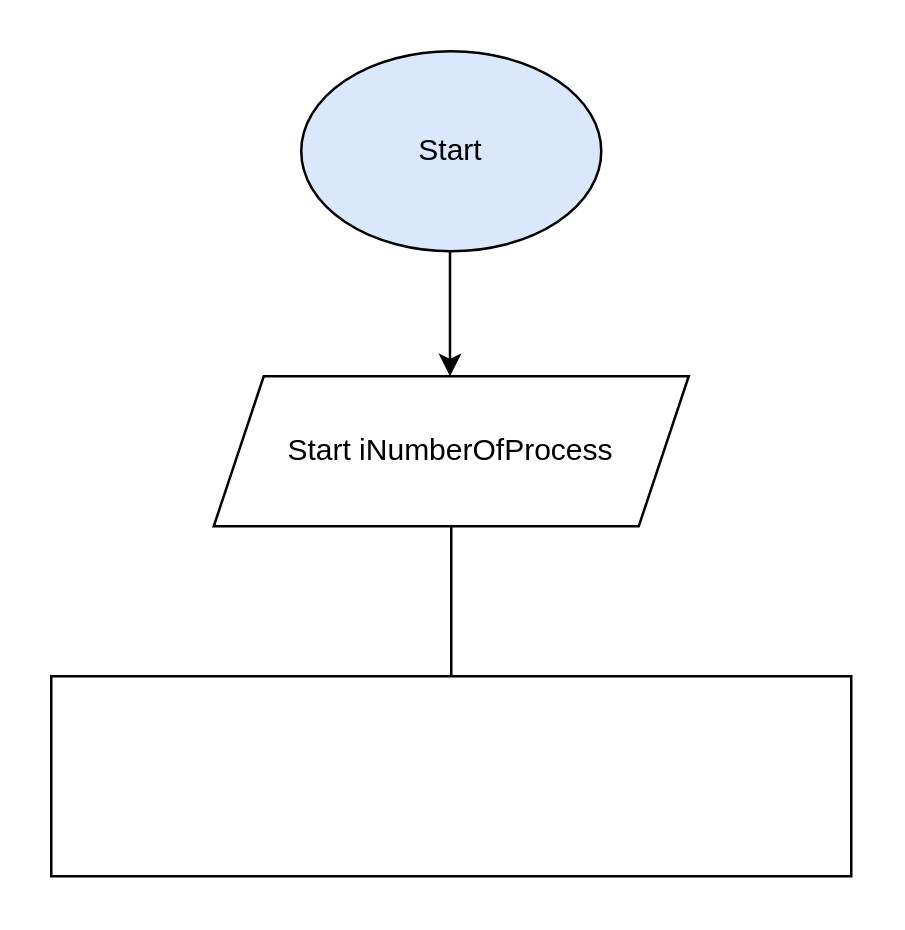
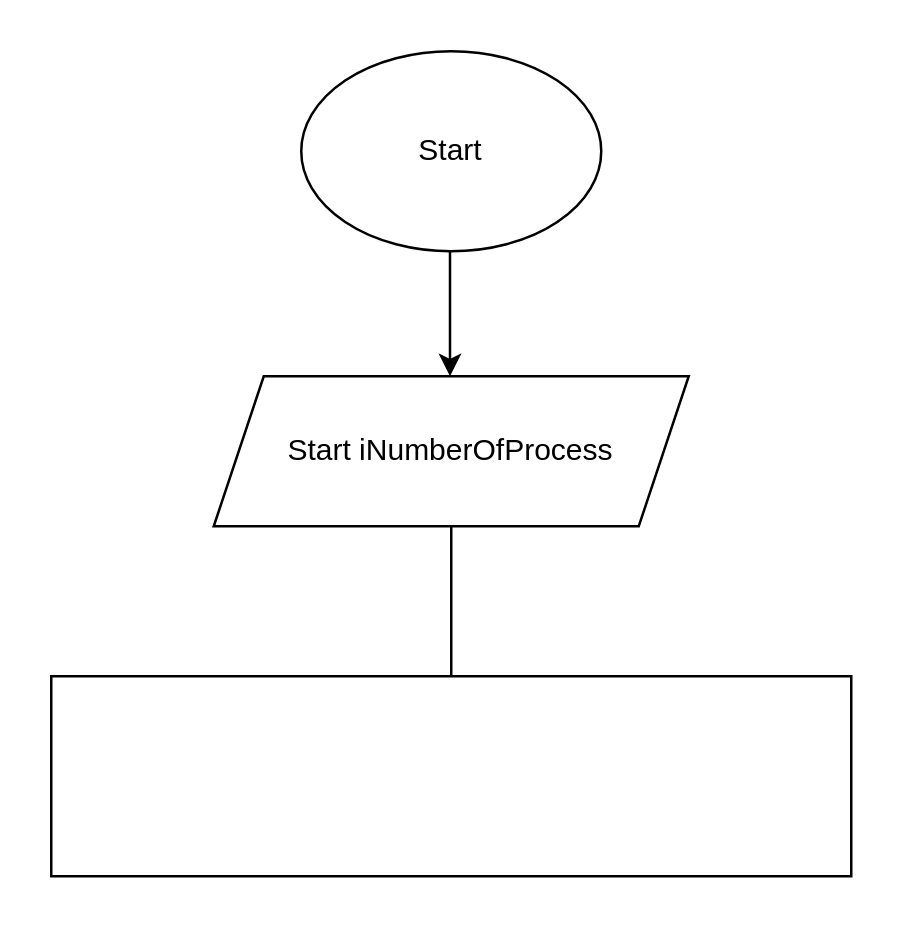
node "Start": fillcolor #dae8fc -> #ffffff
